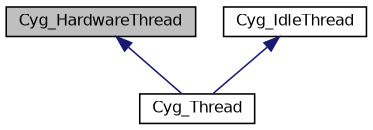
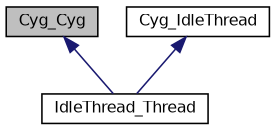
node "Cyg_HardwareThread": label "Cyg_HardwareThread" -> "Cyg_Cyg"
node "Cyg_Thread": label "Cyg_Thread" -> "IdleThread_Thread"
